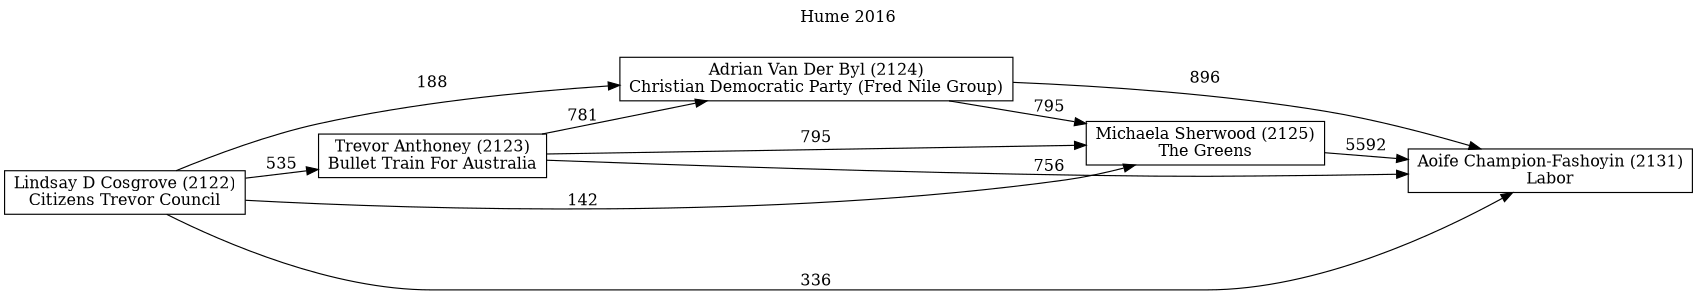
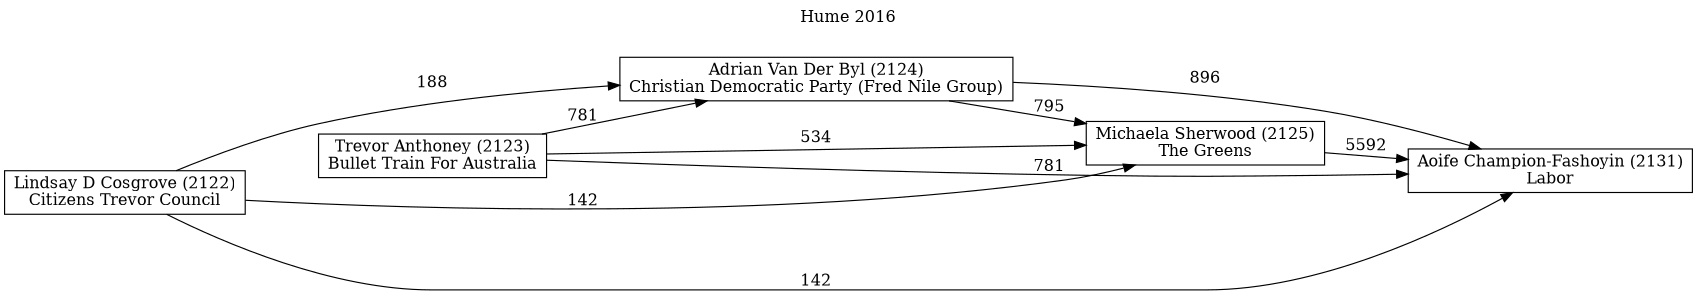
edge "Trevor Anthoney (2123) Bullet Train For Australia" -> "Michaela Sherwood (2125) The Greens": label "795" -> "534"
edge "Trevor Anthoney (2123) Bullet Train For Australia" -> "Aoife Champion-Fashoyin (2131) Labor": label "756" -> "781"
edge "Lindsay D Cosgrove (2122) Citizens Trevor Council" -> "Trevor Anthoney (2123) Bullet Train For Australia": removed, label "535"
edge "Lindsay D Cosgrove (2122) Citizens Trevor Council" -> "Aoife Champion-Fashoyin (2131) Labor": label "336" -> "142"
